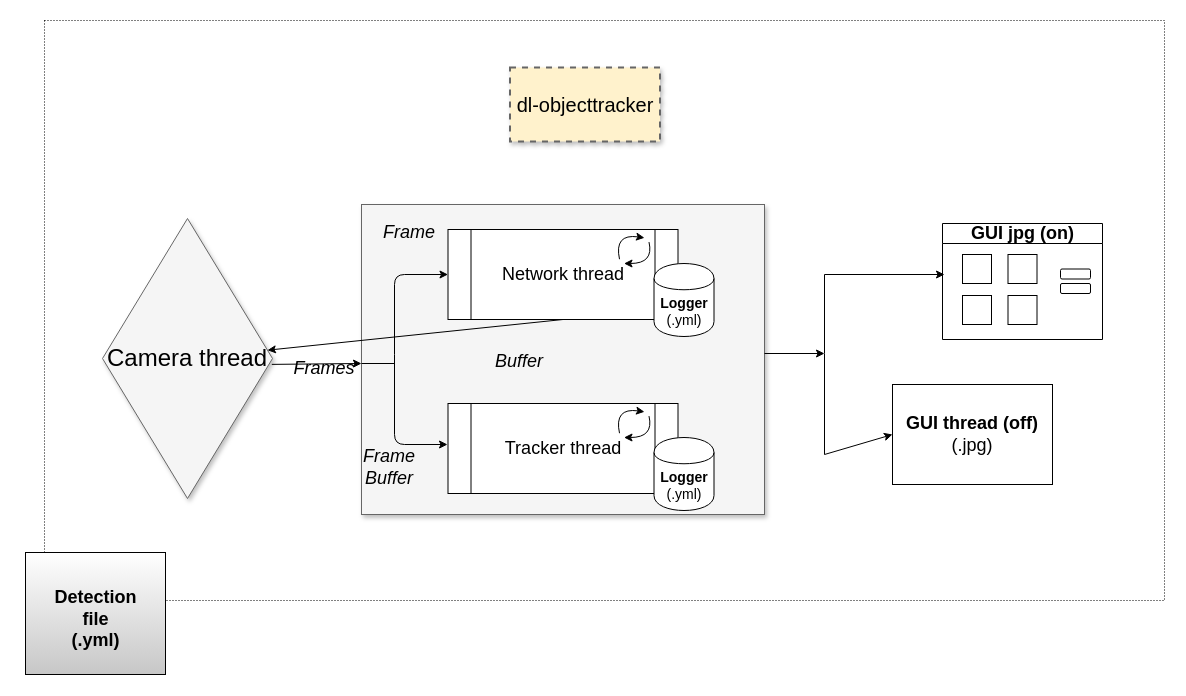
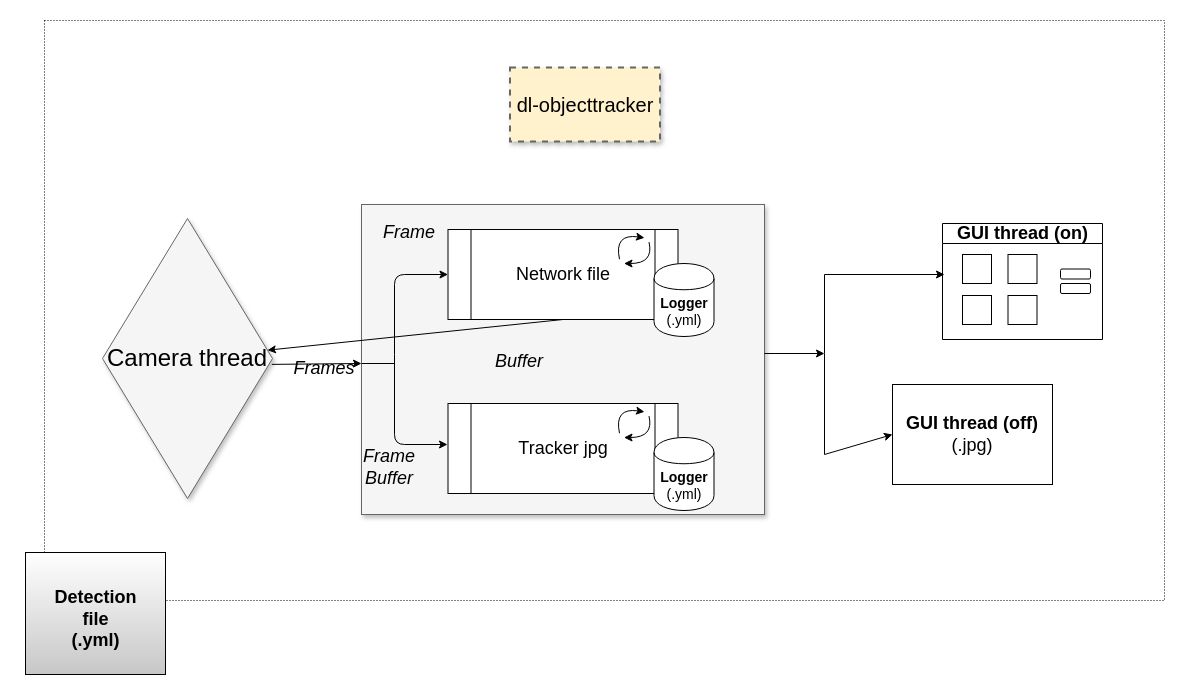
node "GUI jpg (on)": label "GUI jpg (on)" -> "GUI thread (on)"
node "Network thread": label "Network thread" -> "Network file"
node "Tracker thread": label "Tracker thread" -> "Tracker jpg"
